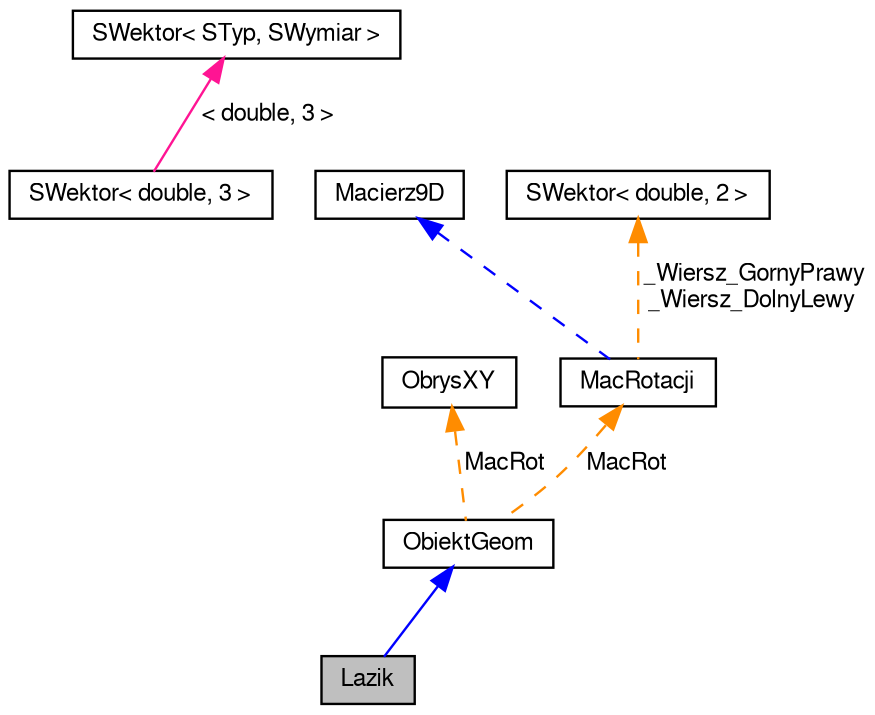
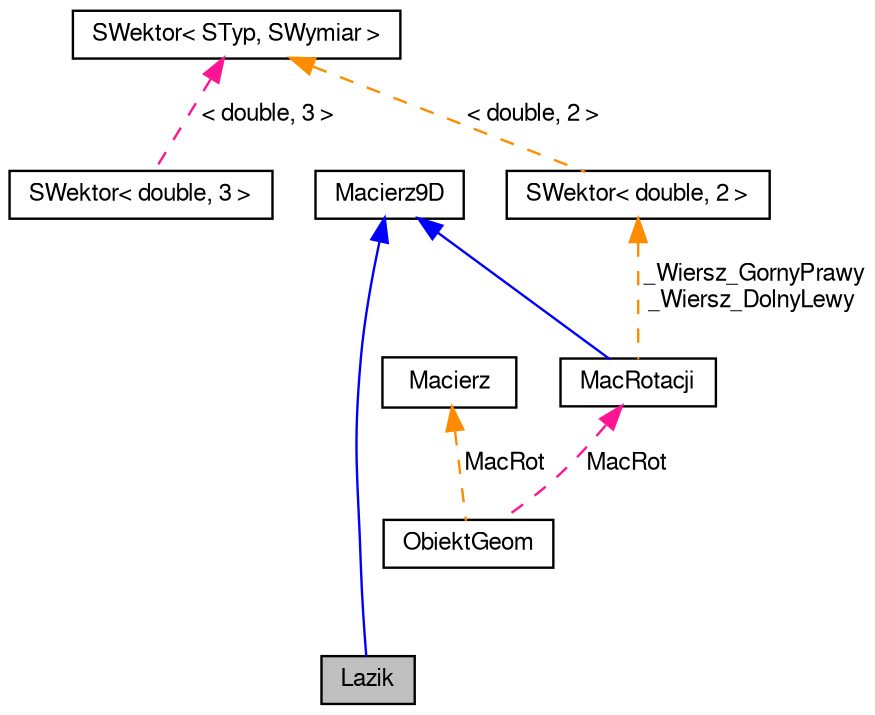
edge "SWektor< double, 2 >" -> "SWektor< STyp, SWymiar >": added, label "< double, 2 >"
edge "SWektor< double, 3 >" -> "SWektor< STyp, SWymiar >": style solid -> dashed
edge "MacRotacji" -> "Macierz9D": style dashed -> solid
node "ObrysXY": label "ObrysXY" -> "Macierz"
edge "ObiektGeom" -> "MacRotacji": color darkorange -> deeppink
edge "Lazik" -> "ObiektGeom": now "Lazik" -> "Macierz9D"
